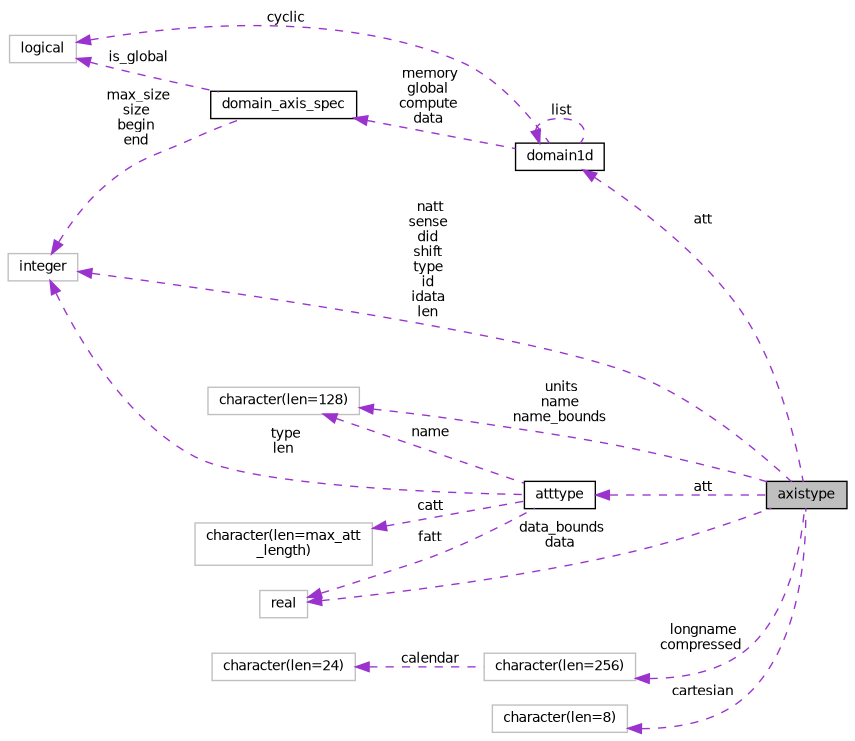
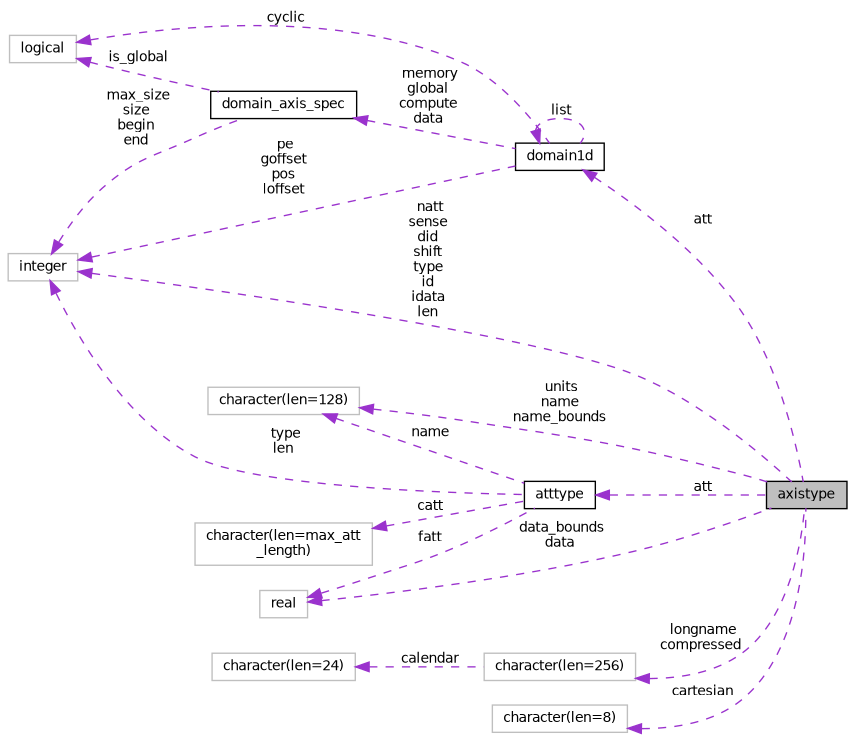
edge "domain1d" -> "integer": added, label "pe goffset pos loffset"
